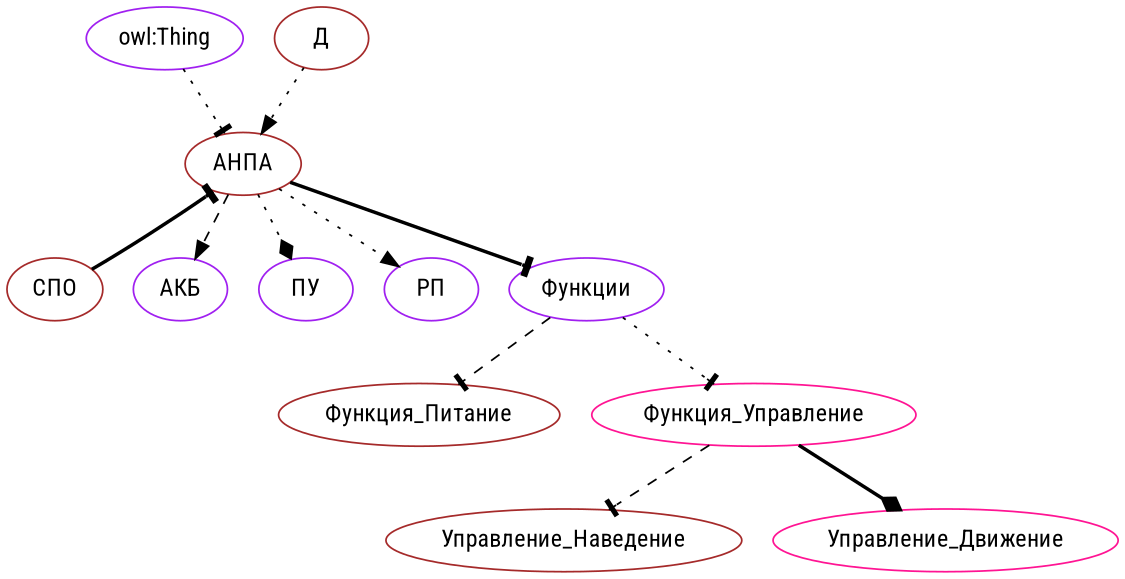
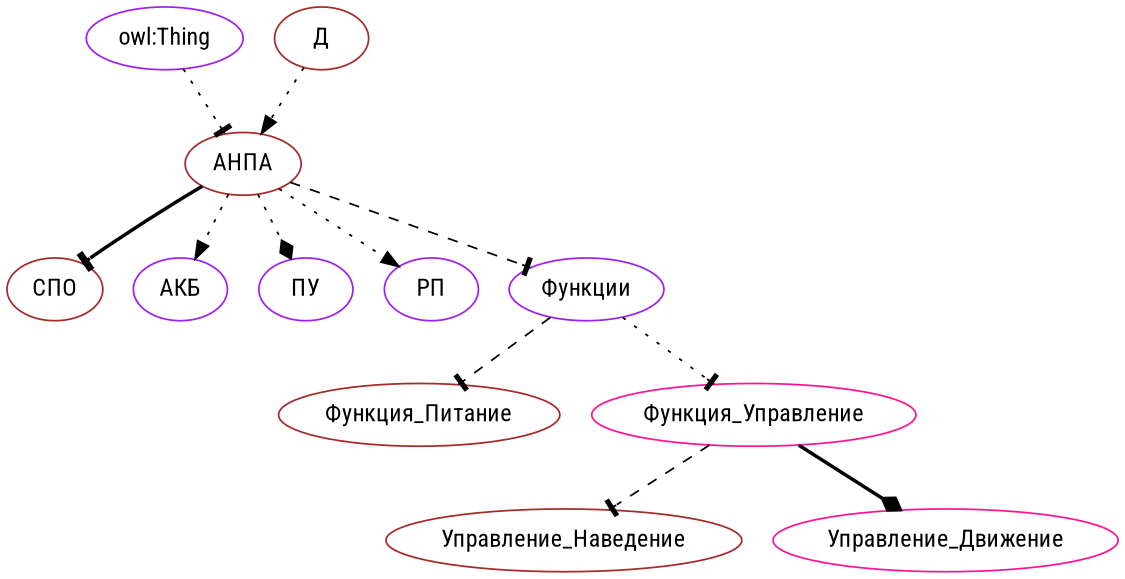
edge "АНПА" -> "АКБ": style dashed -> dotted
edge "АНПА" -> "Функции": style bold -> dashed
edge "СПО" -> "АНПА": reversed
